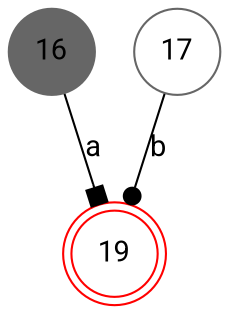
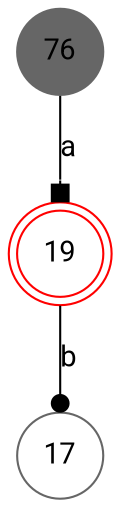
node "16": label "16" -> "76"
edge "17" -> "19": reversed
